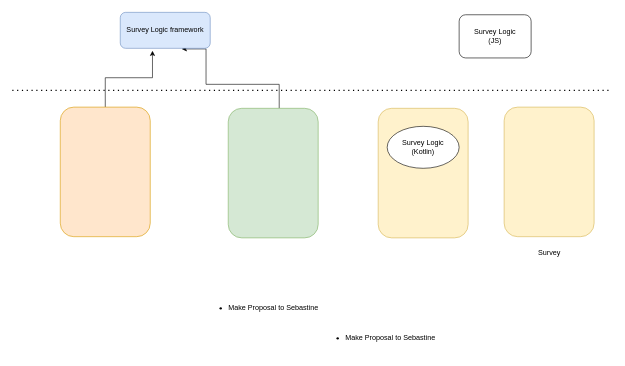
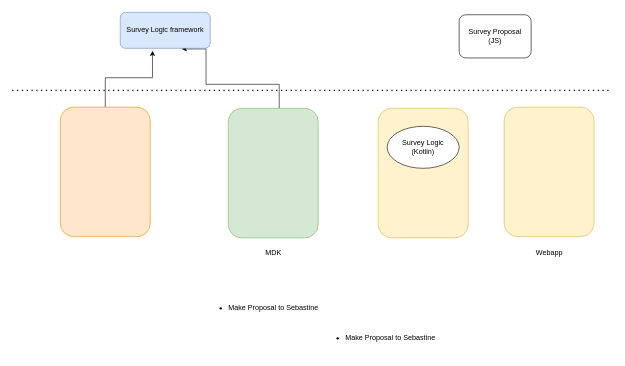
node "Survey Logic (JS)": label "Survey Logic (JS)" -> "Survey Proposal (JS)"
node "MDK": added
node "Survey": label "Survey" -> "Webapp"
